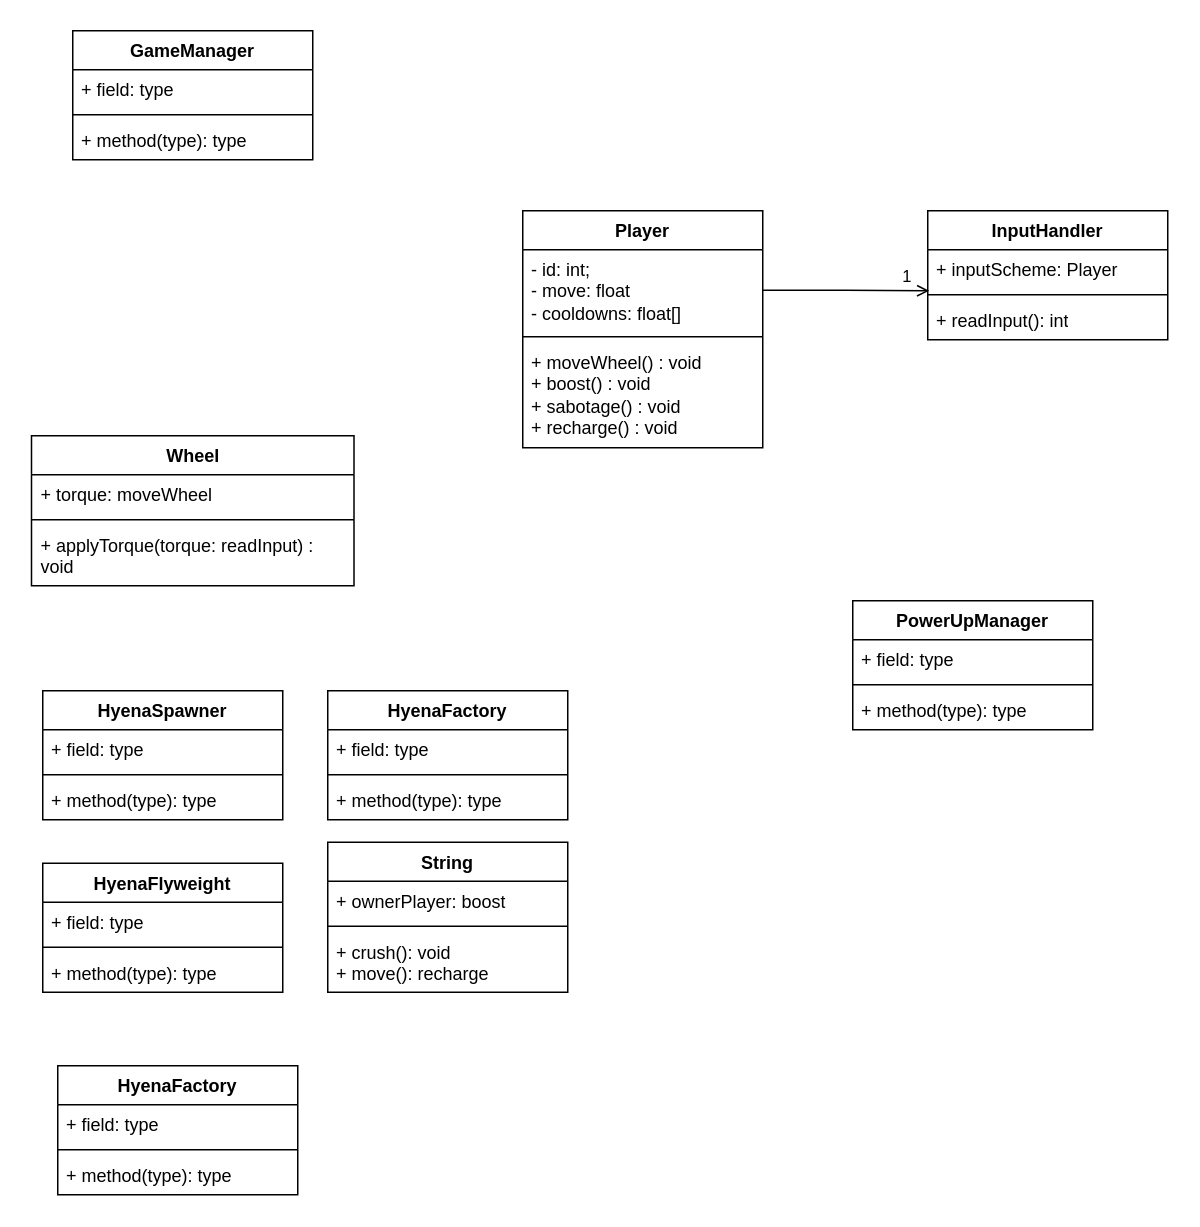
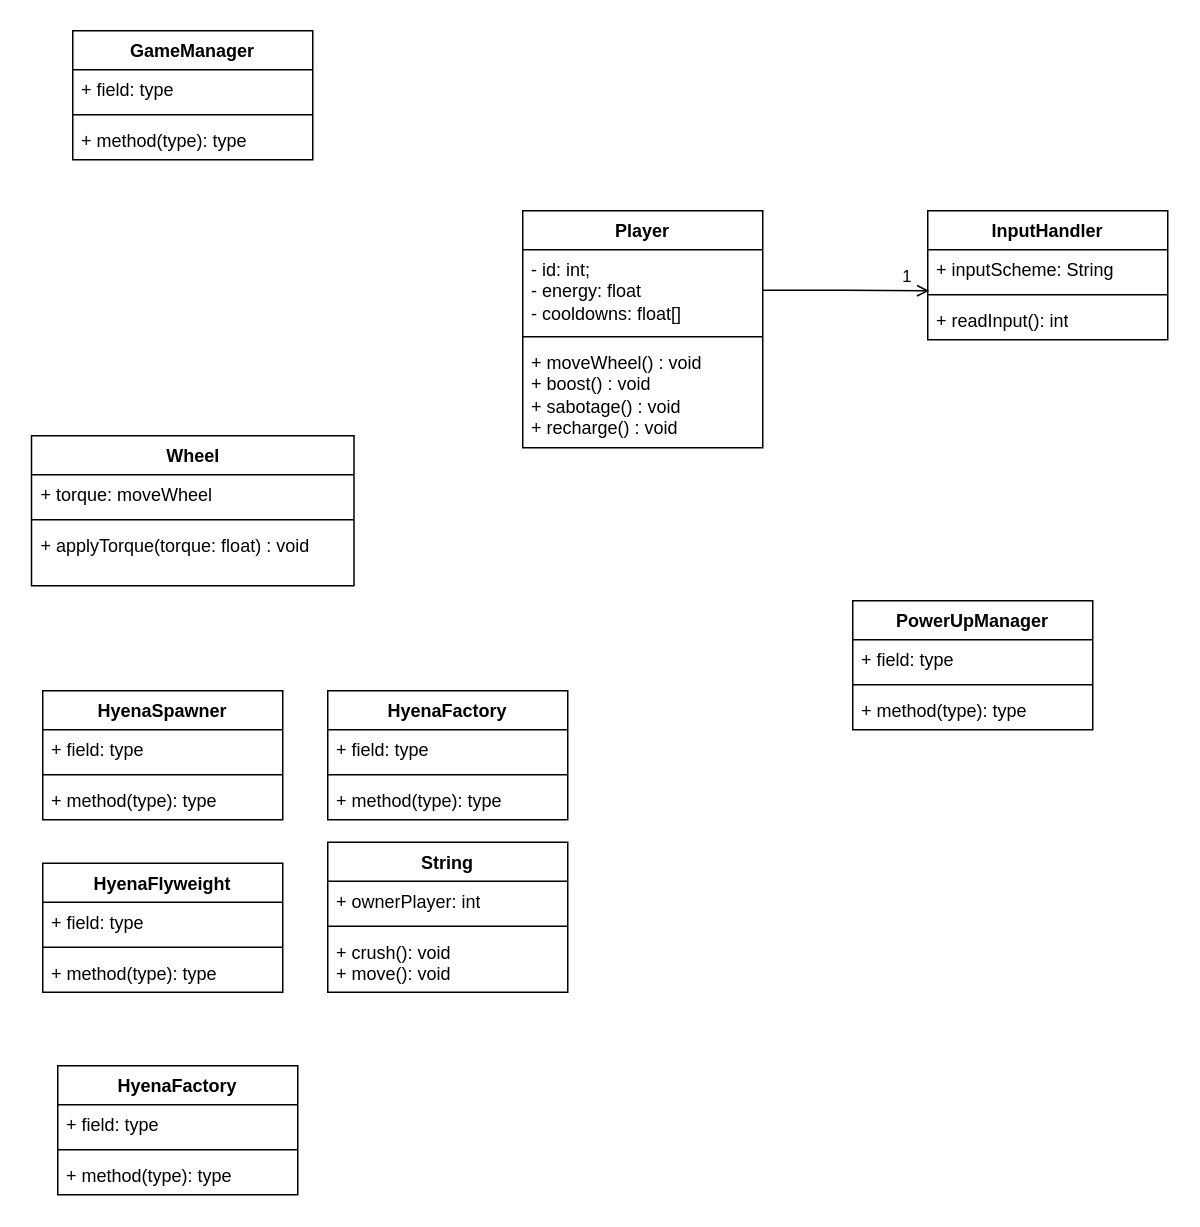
node "+ inputScheme: Player": label "+ inputScheme: Player" -> "+ inputScheme: String"
node "- id: int; - move: float - cooldowns: float[]": label "- id: int; - move: float - cooldowns: float[]" -> "- id: int; - energy: float - cooldowns: float[]"
node "+ applyTorque(torque: readInput) : void": label "+ applyTorque(torque: readInput) : void" -> "+ applyTorque(torque: float) : void"
node "+ ownerPlayer: boost": label "+ ownerPlayer: boost" -> "+ ownerPlayer: int"
node "+ crush(): void + move(): recharge": label "+ crush(): void + move(): recharge" -> "+ crush(): void + move(): void"
